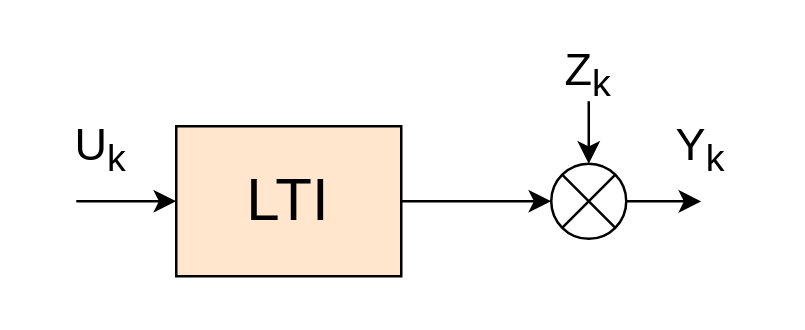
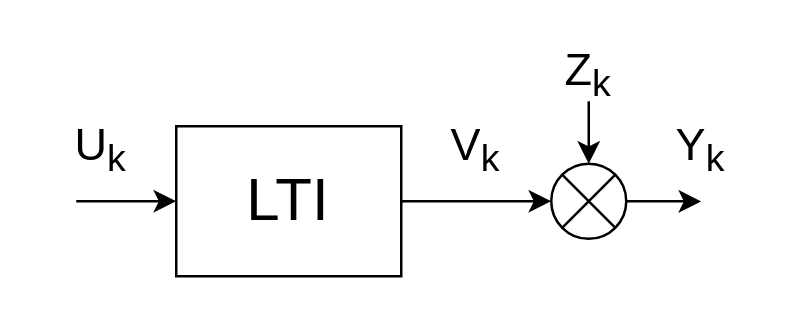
node "Vk": added
node "LTI": fillcolor #ffe6cc -> #ffffff
